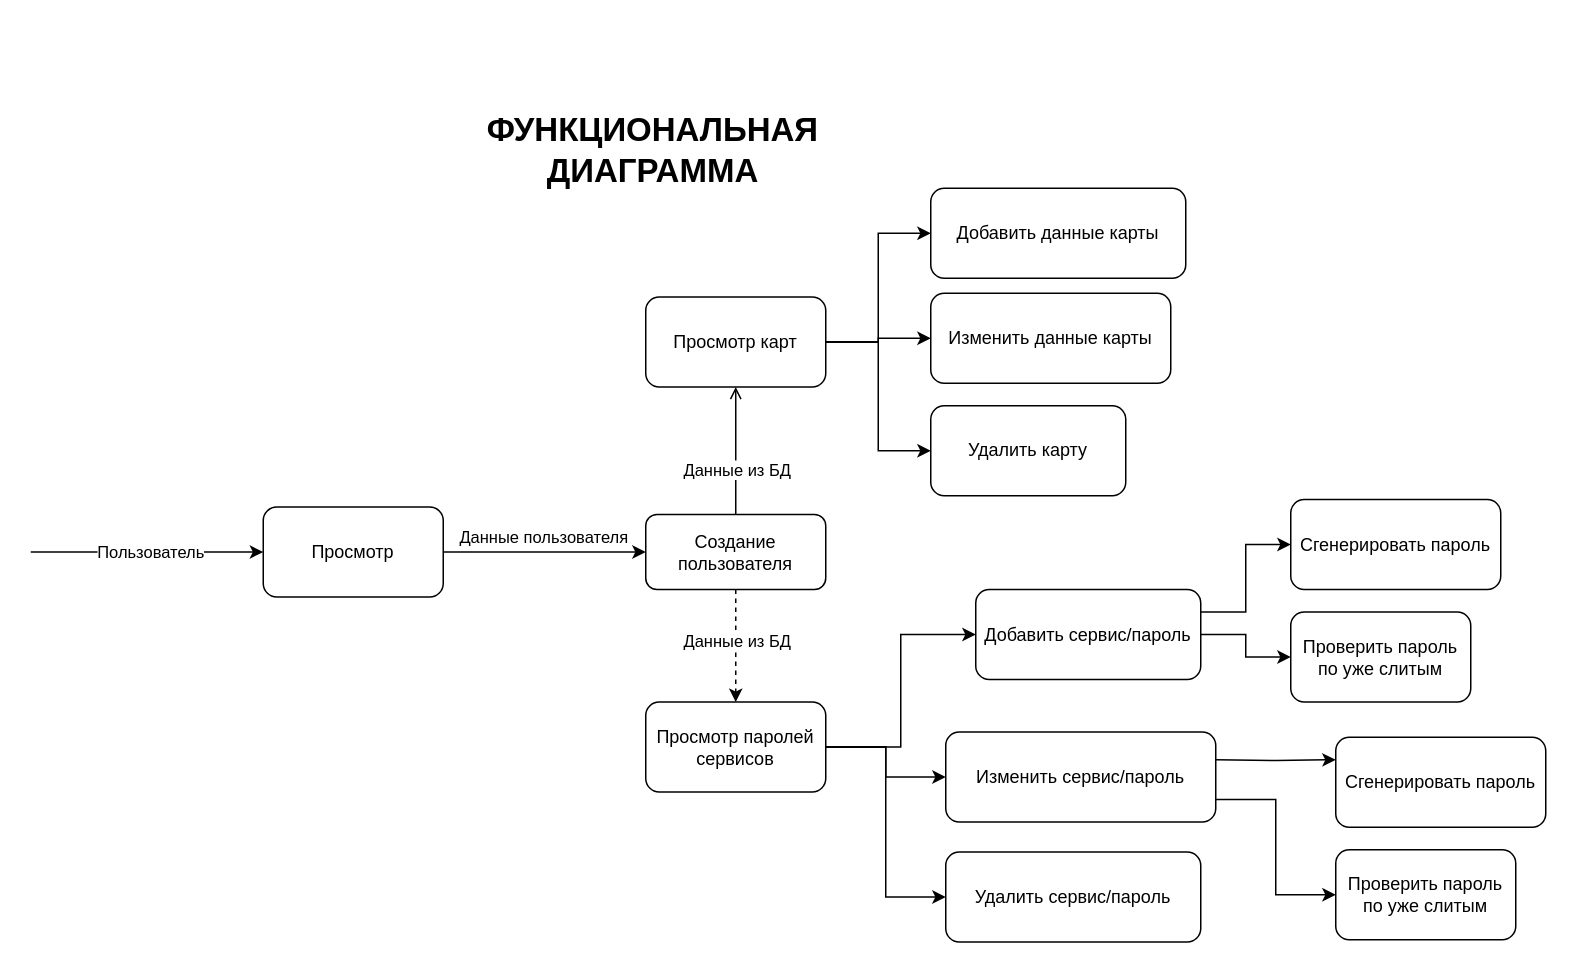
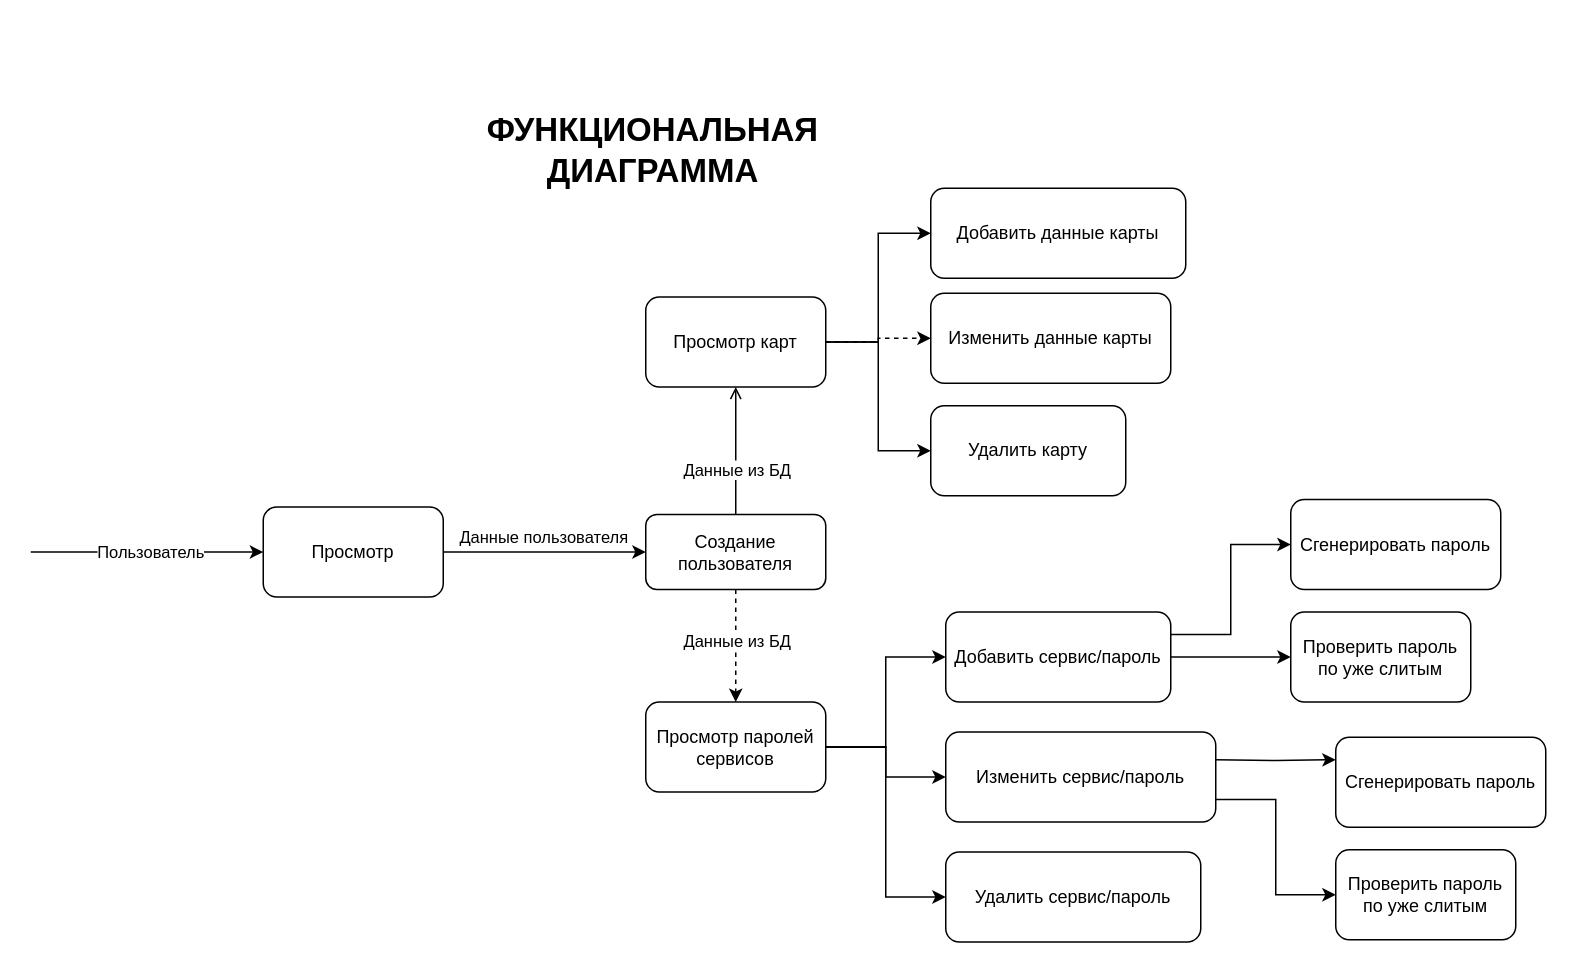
edge "Просмотр карт" -> "Изменить данные карты": style solid -> dashed
node "Добавить сервис/пароль": moved (1088, 635) -> (1058, 657)
